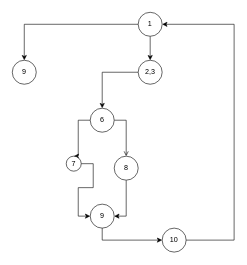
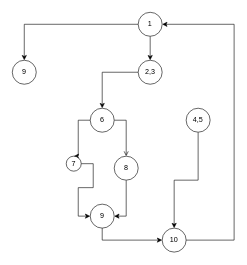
node "4,5": added
edge "4,5" -> "10": added
